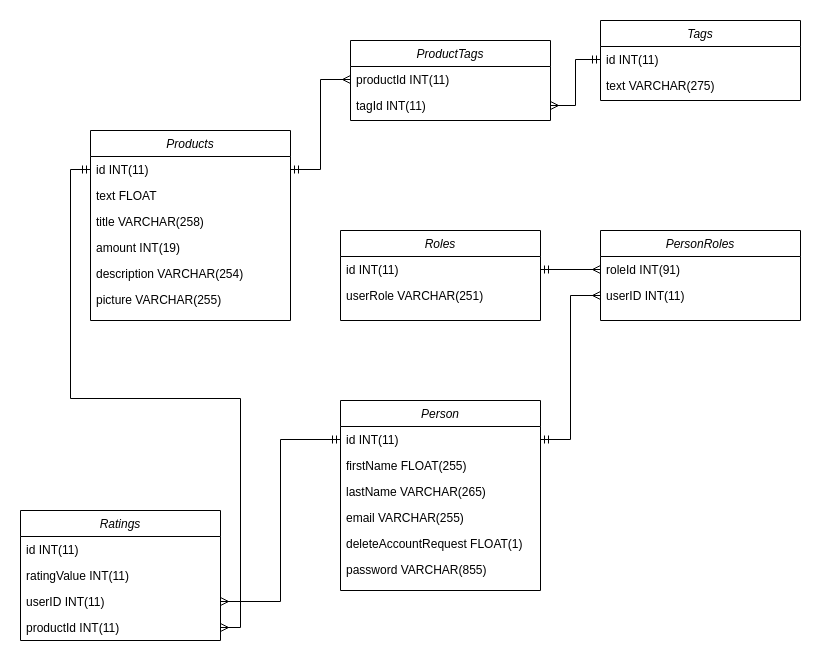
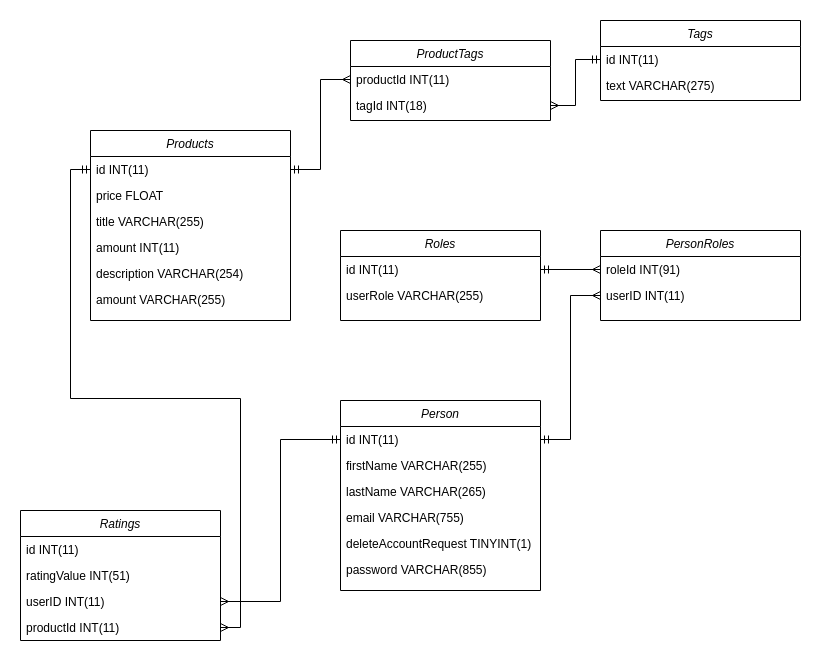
node "tagId INT(11)": label "tagId INT(11)" -> "tagId INT(18)"
node "text FLOAT": label "text FLOAT" -> "price FLOAT"
node "title VARCHAR(258)": label "title VARCHAR(258)" -> "title VARCHAR(255)"
node "amount INT(19)": label "amount INT(19)" -> "amount INT(11)"
node "userRole VARCHAR(251)": label "userRole VARCHAR(251)" -> "userRole VARCHAR(255)"
node "picture VARCHAR(255)": label "picture VARCHAR(255)" -> "amount VARCHAR(255)"
node "firstName FLOAT(255)": label "firstName FLOAT(255)" -> "firstName VARCHAR(255)"
node "email VARCHAR(255)": label "email VARCHAR(255)" -> "email VARCHAR(755)"
node "deleteAccountRequest FLOAT(1)": label "deleteAccountRequest FLOAT(1)" -> "deleteAccountRequest TINYINT(1)"
node "ratingValue INT(11)": label "ratingValue INT(11)" -> "ratingValue INT(51)"
